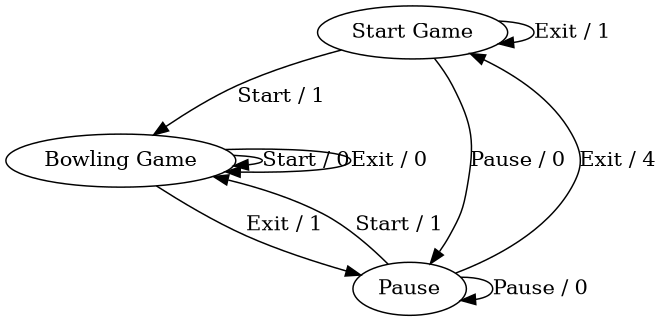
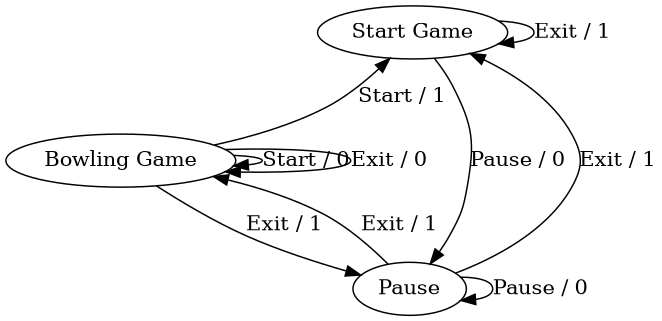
edge "Start Game" -> "Bowling Game": reversed
edge "Pause" -> "Start Game": label "Exit / 4" -> "Exit / 1"
edge "Pause" -> "Bowling Game": label "Start / 1" -> "Exit / 1"
